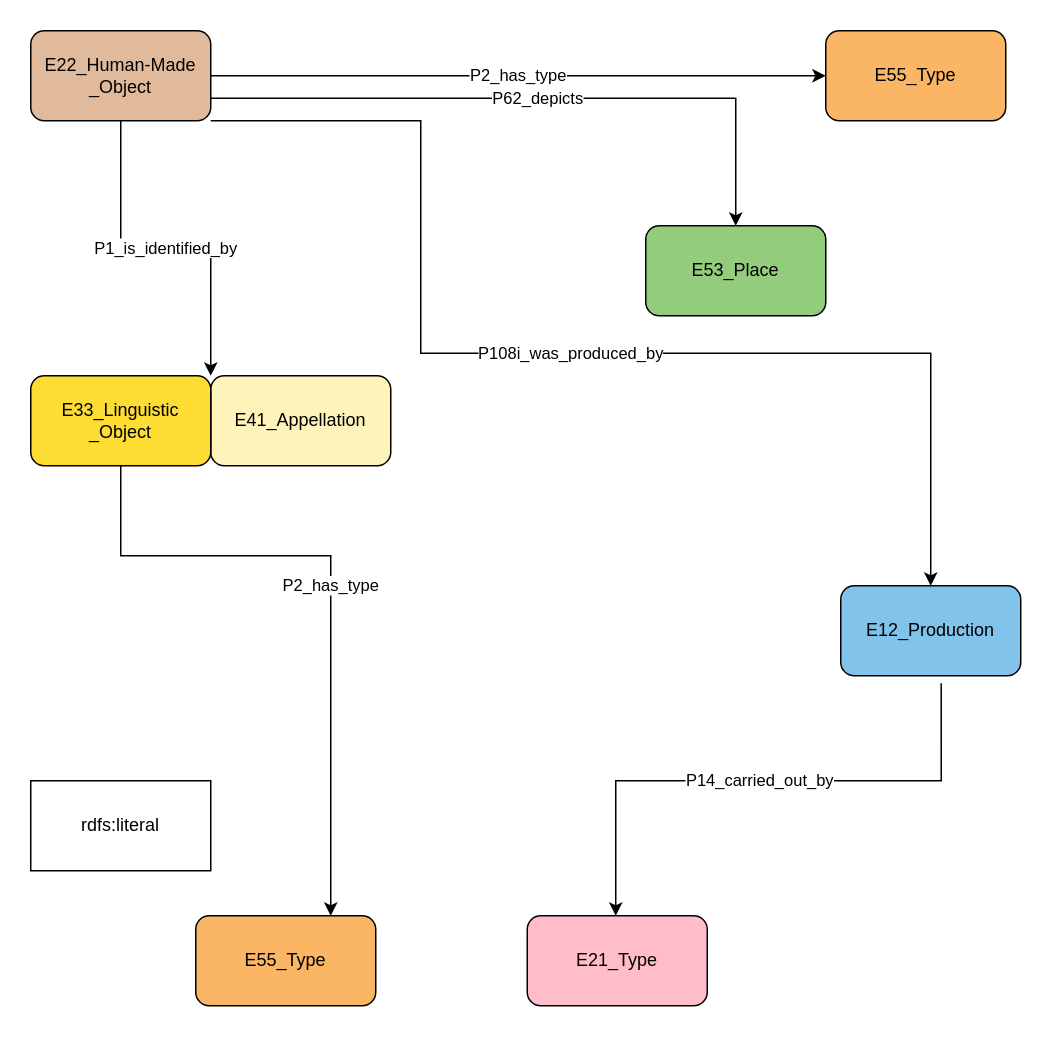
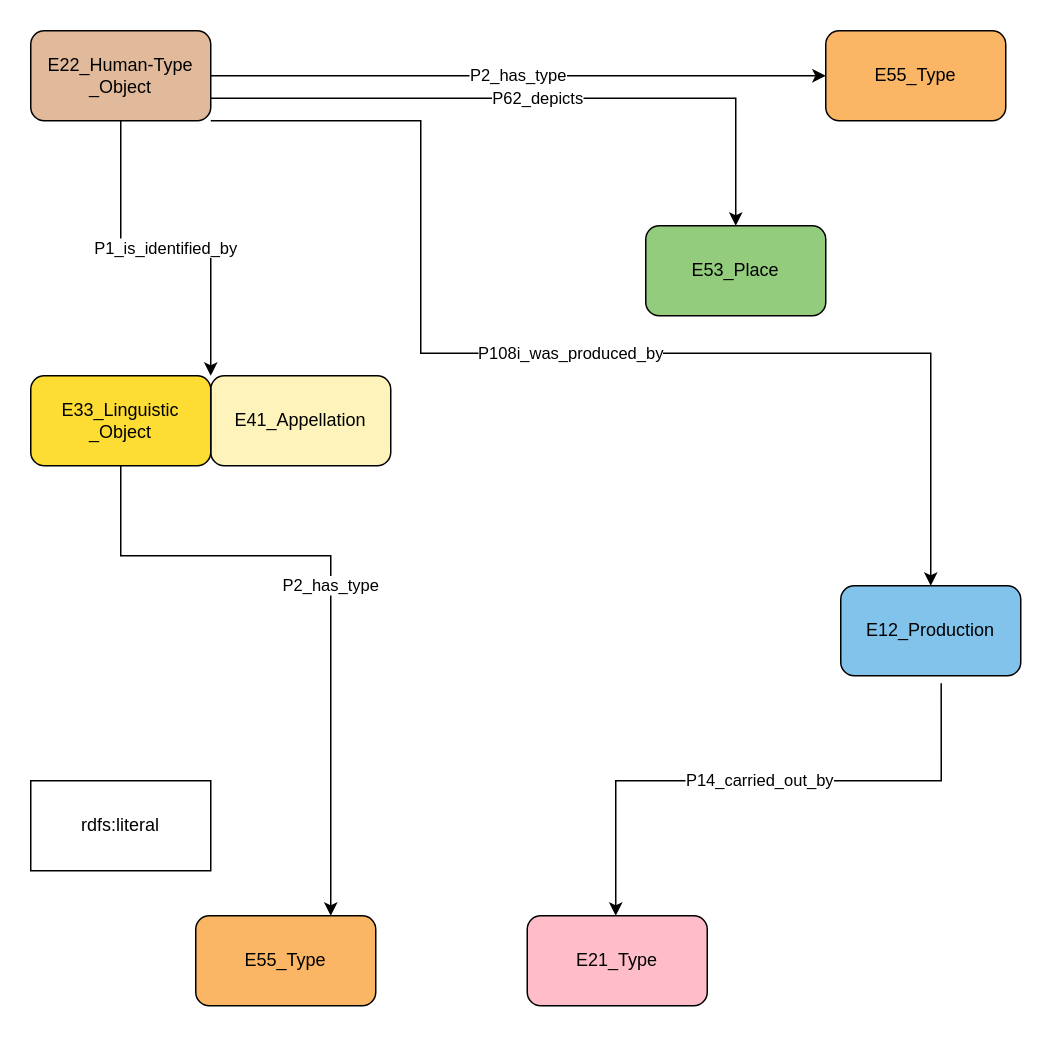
node "E22_Human-Made _Object": label "E22_Human-Made _Object" -> "E22_Human-Type _Object"
